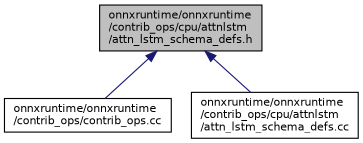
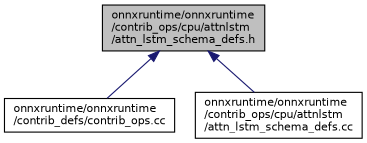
node "onnxruntime/onnxruntime /contrib_ops/contrib_ops.cc": label "onnxruntime/onnxruntime /contrib_ops/contrib_ops.cc" -> "onnxruntime/onnxruntime /contrib_defs/contrib_ops.cc"
